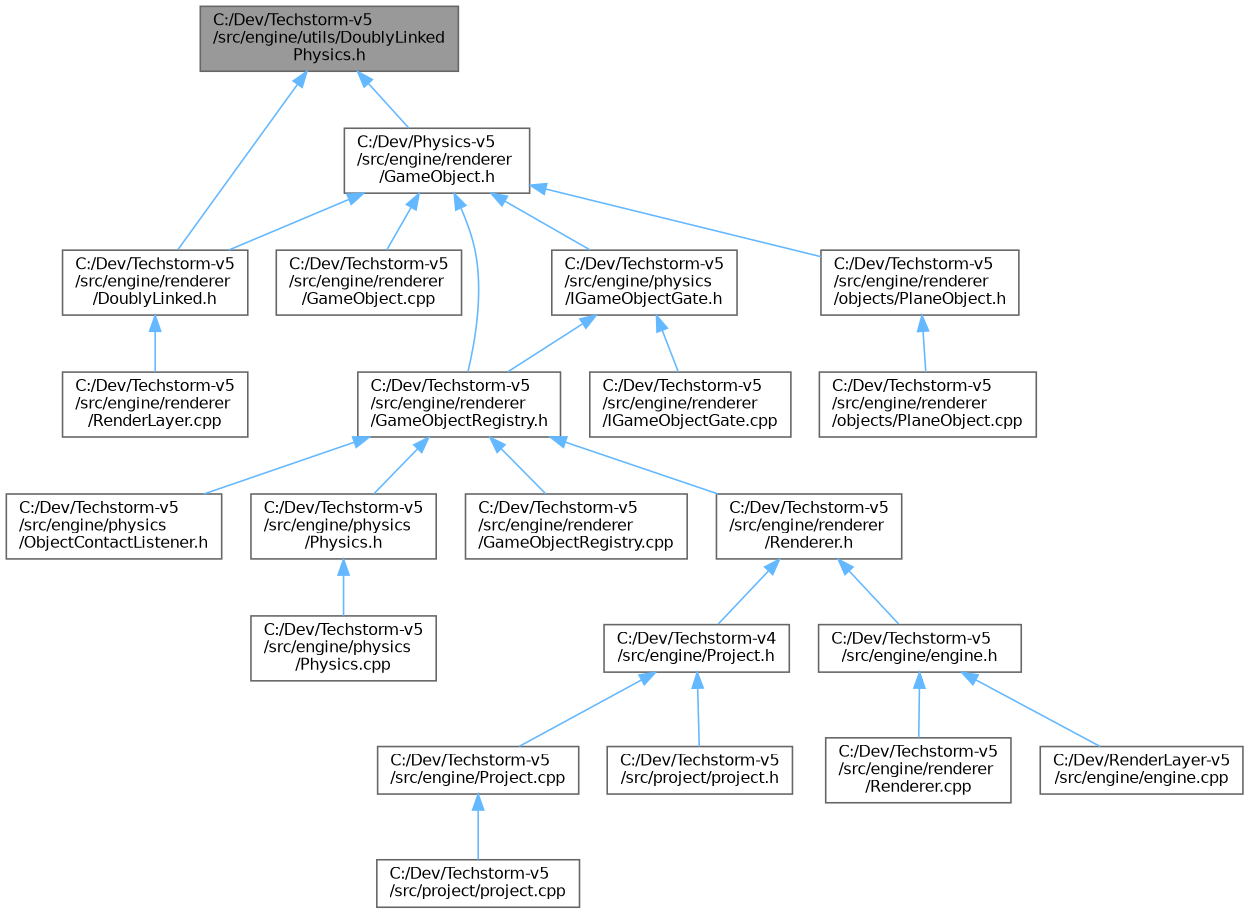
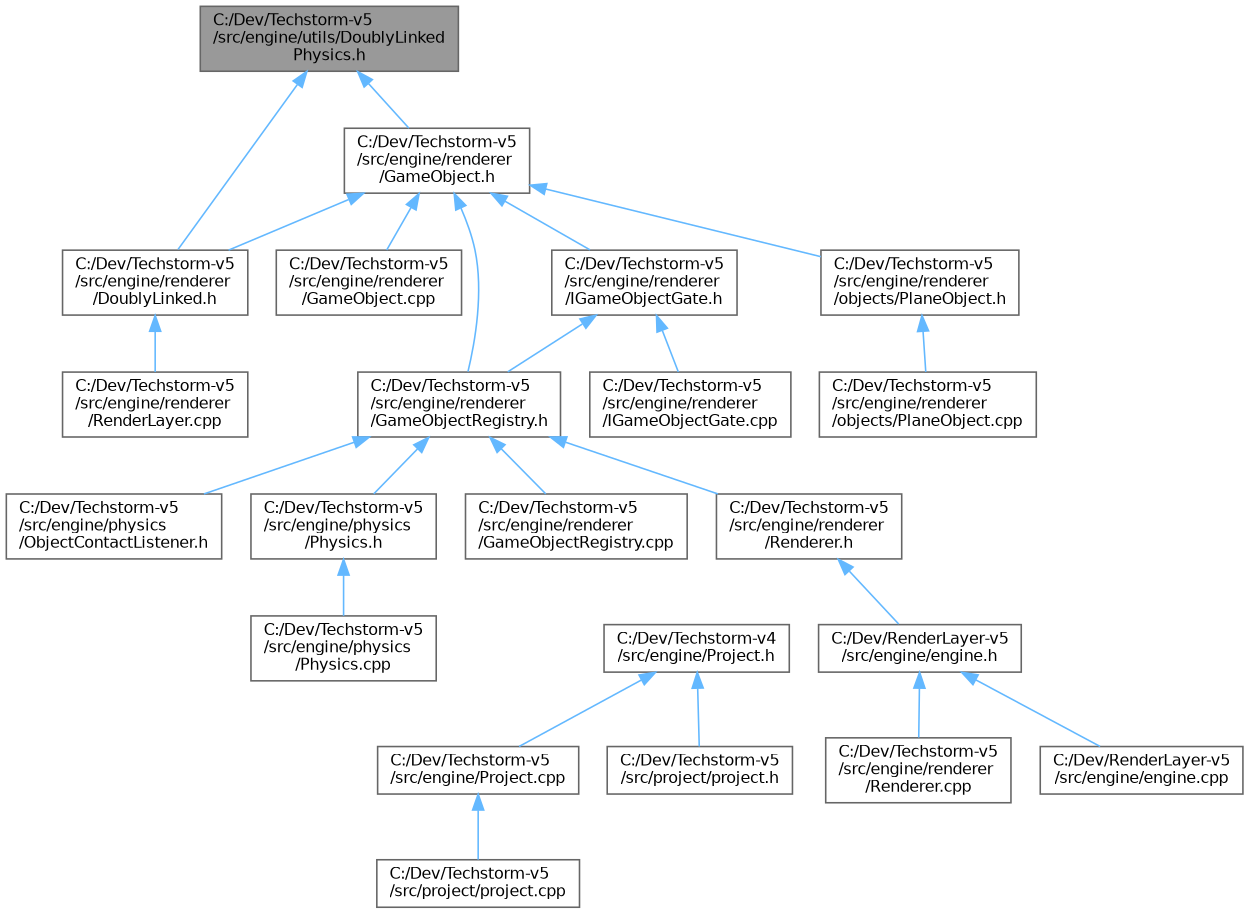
node "C:/Dev/Physics-v5 /src/engine/renderer /GameObject.h": label "C:/Dev/Physics-v5 /src/engine/renderer /GameObject.h" -> "C:/Dev/Techstorm-v5 /src/engine/renderer /GameObject.h"
node "C:/Dev/Techstorm-v5 /src/engine/physics /IGameObjectGate.h": label "C:/Dev/Techstorm-v5 /src/engine/physics /IGameObjectGate.h" -> "C:/Dev/Techstorm-v5 /src/engine/renderer /IGameObjectGate.h"
edge "C:/Dev/Techstorm-v4 /src/engine/Project.h" -> "C:/Dev/Techstorm-v5 /src/engine/renderer /Renderer.h": removed
node "C:/Dev/Techstorm-v5 /src/engine/engine.h": label "C:/Dev/Techstorm-v5 /src/engine/engine.h" -> "C:/Dev/RenderLayer-v5 /src/engine/engine.h"
